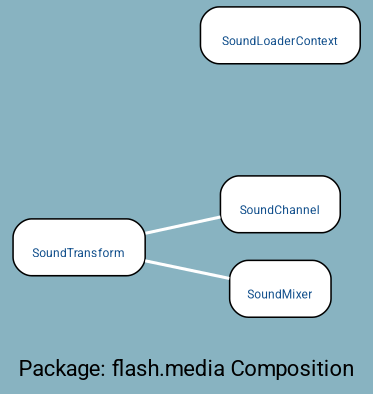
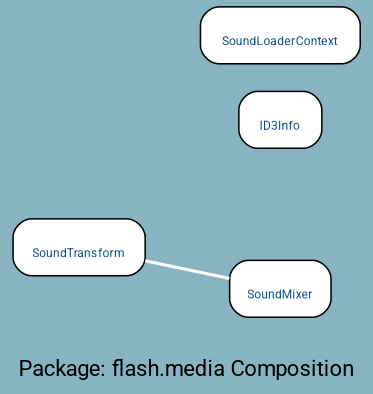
node "ID3Info": added
node "SoundChannel": removed
